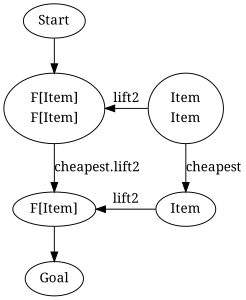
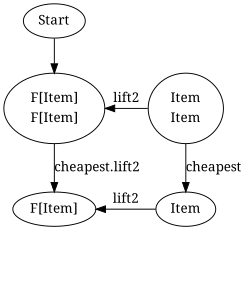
node "Goal": removed
